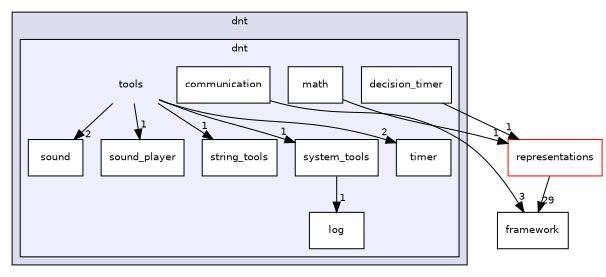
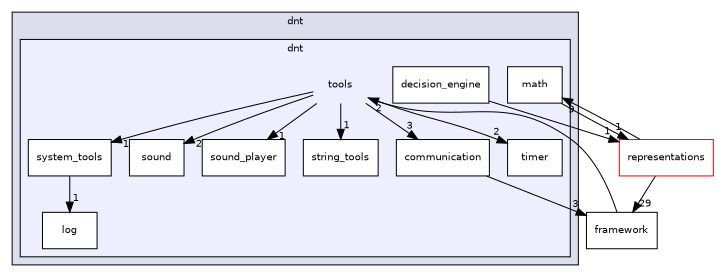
node "decision_timer": label "decision_timer" -> "decision_engine"
edge "framework" -> "tools": added
edge "tools" -> "communication": added
edge "representations" -> "math": added
